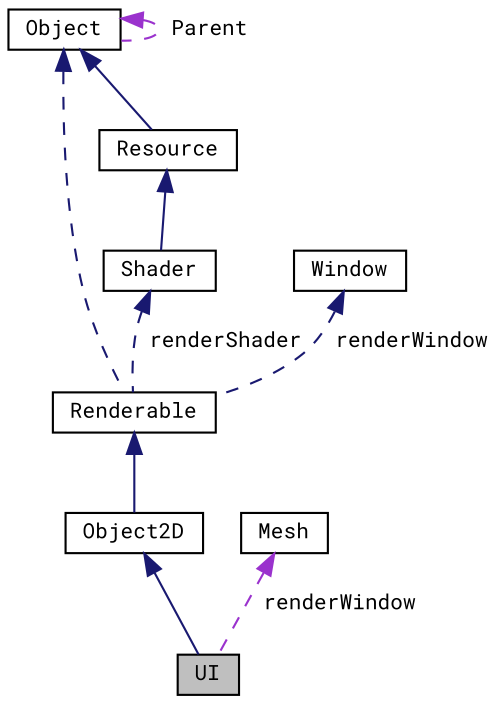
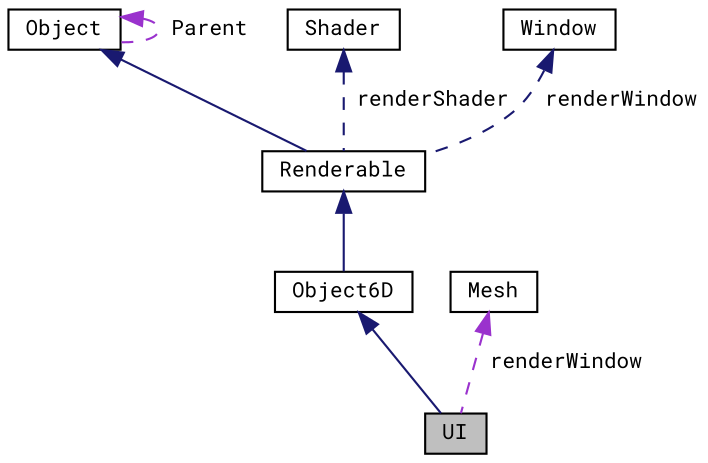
node "Resource": removed
edge "Renderable" -> "Object": style dashed -> solid
node "Object2D": label "Object2D" -> "Object6D"
